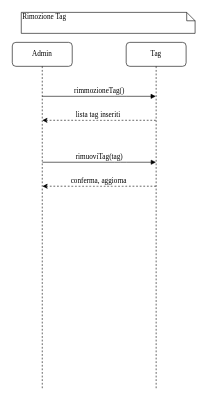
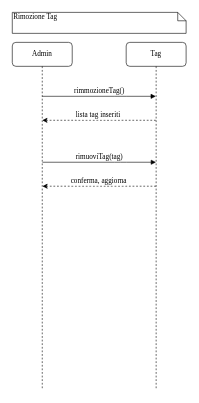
node "Rimozione Tag": moved (108, 23) -> (99, 23)
